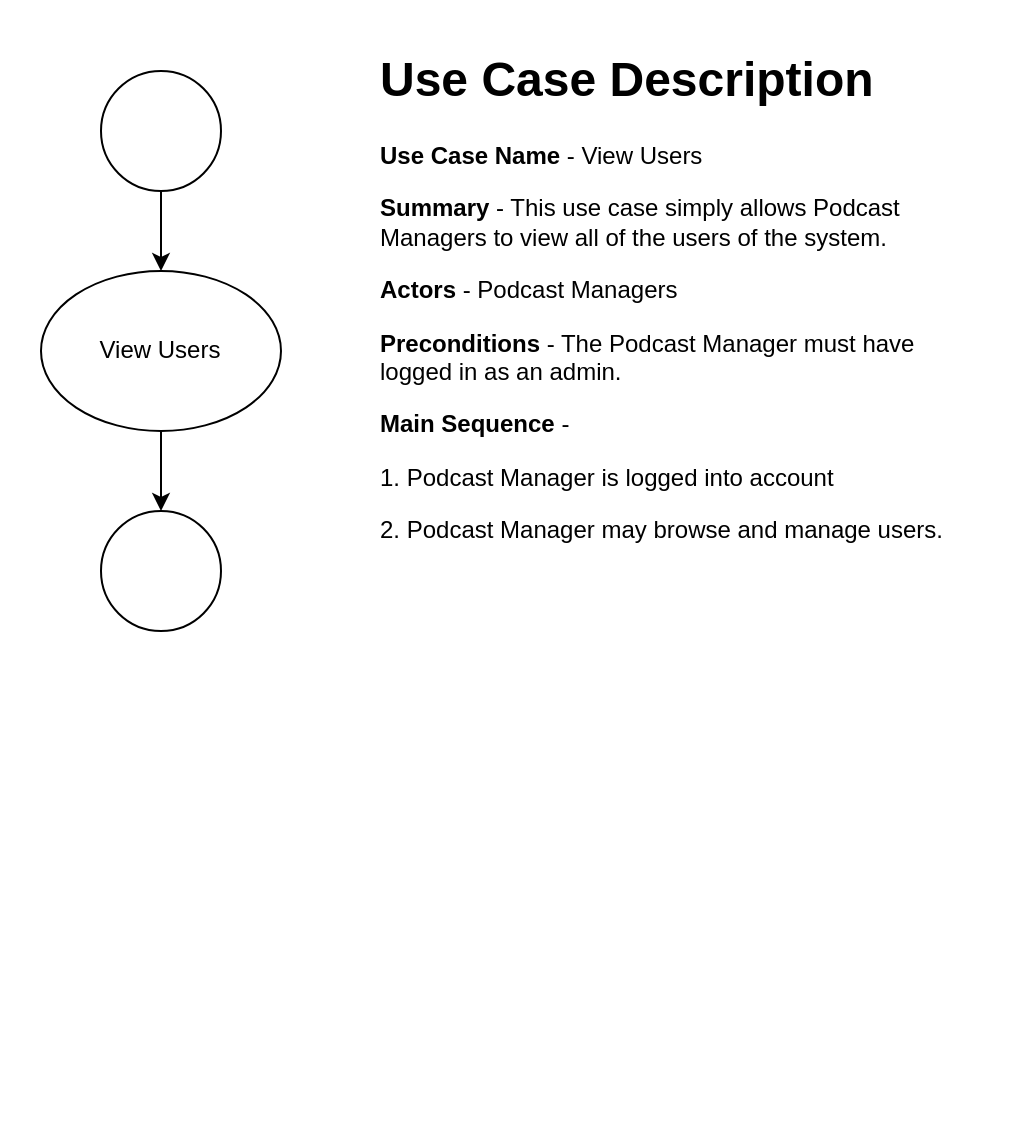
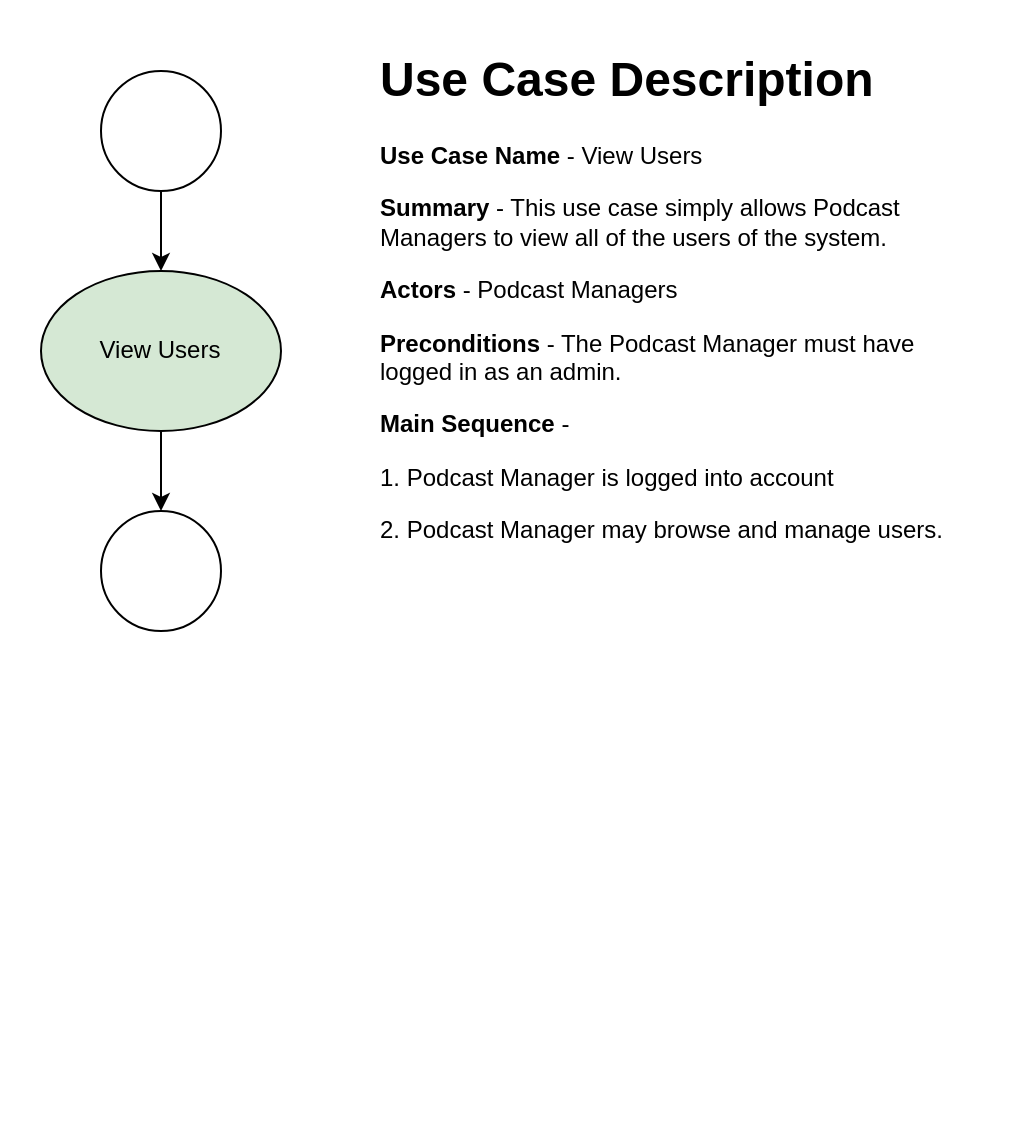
node "View Users": fillcolor #ffffff -> #d5e8d4
